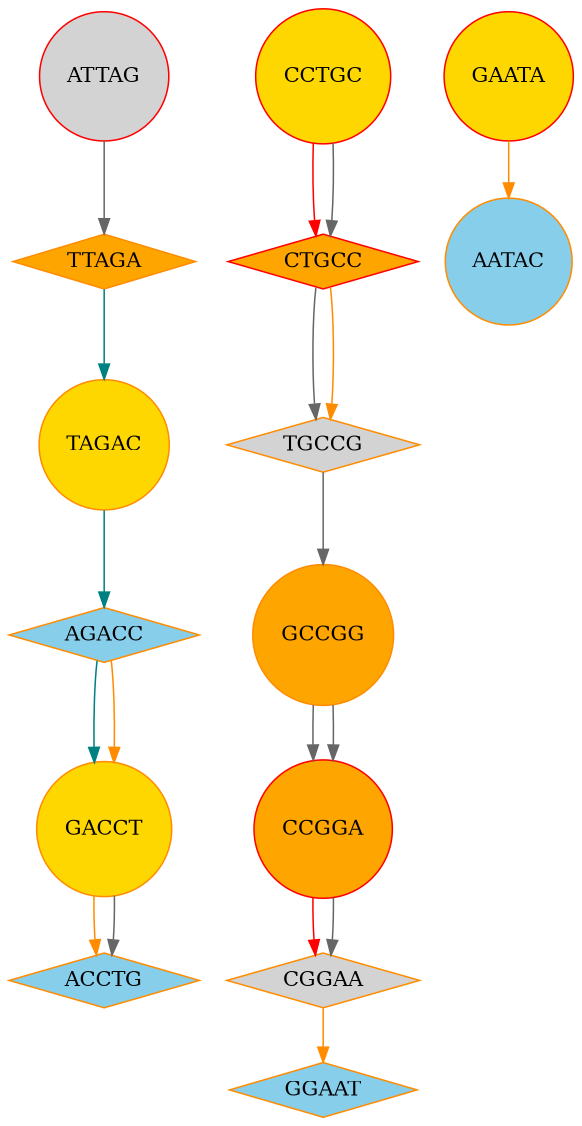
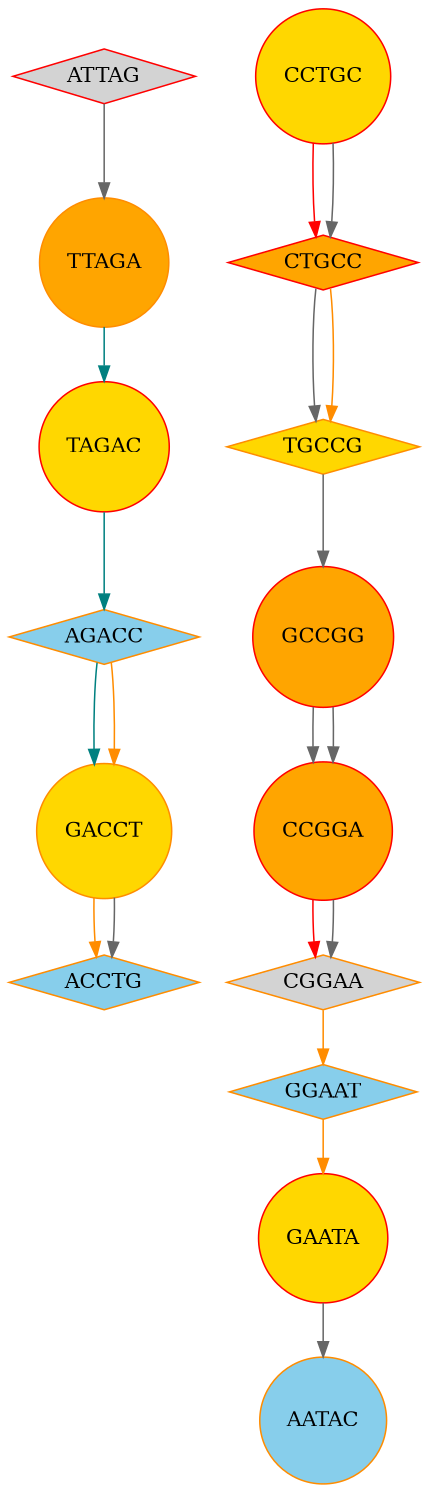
node "ATTAG": shape circle -> diamond
edge "GAATA" -> "AATAC": color darkorange -> gray40
node "TTAGA": shape diamond -> circle
node "TAGAC": color darkorange -> red
node "TGCCG": fillcolor lightgrey -> gold
node "GCCGG": color darkorange -> red
edge "GGAAT" -> "GAATA": added
